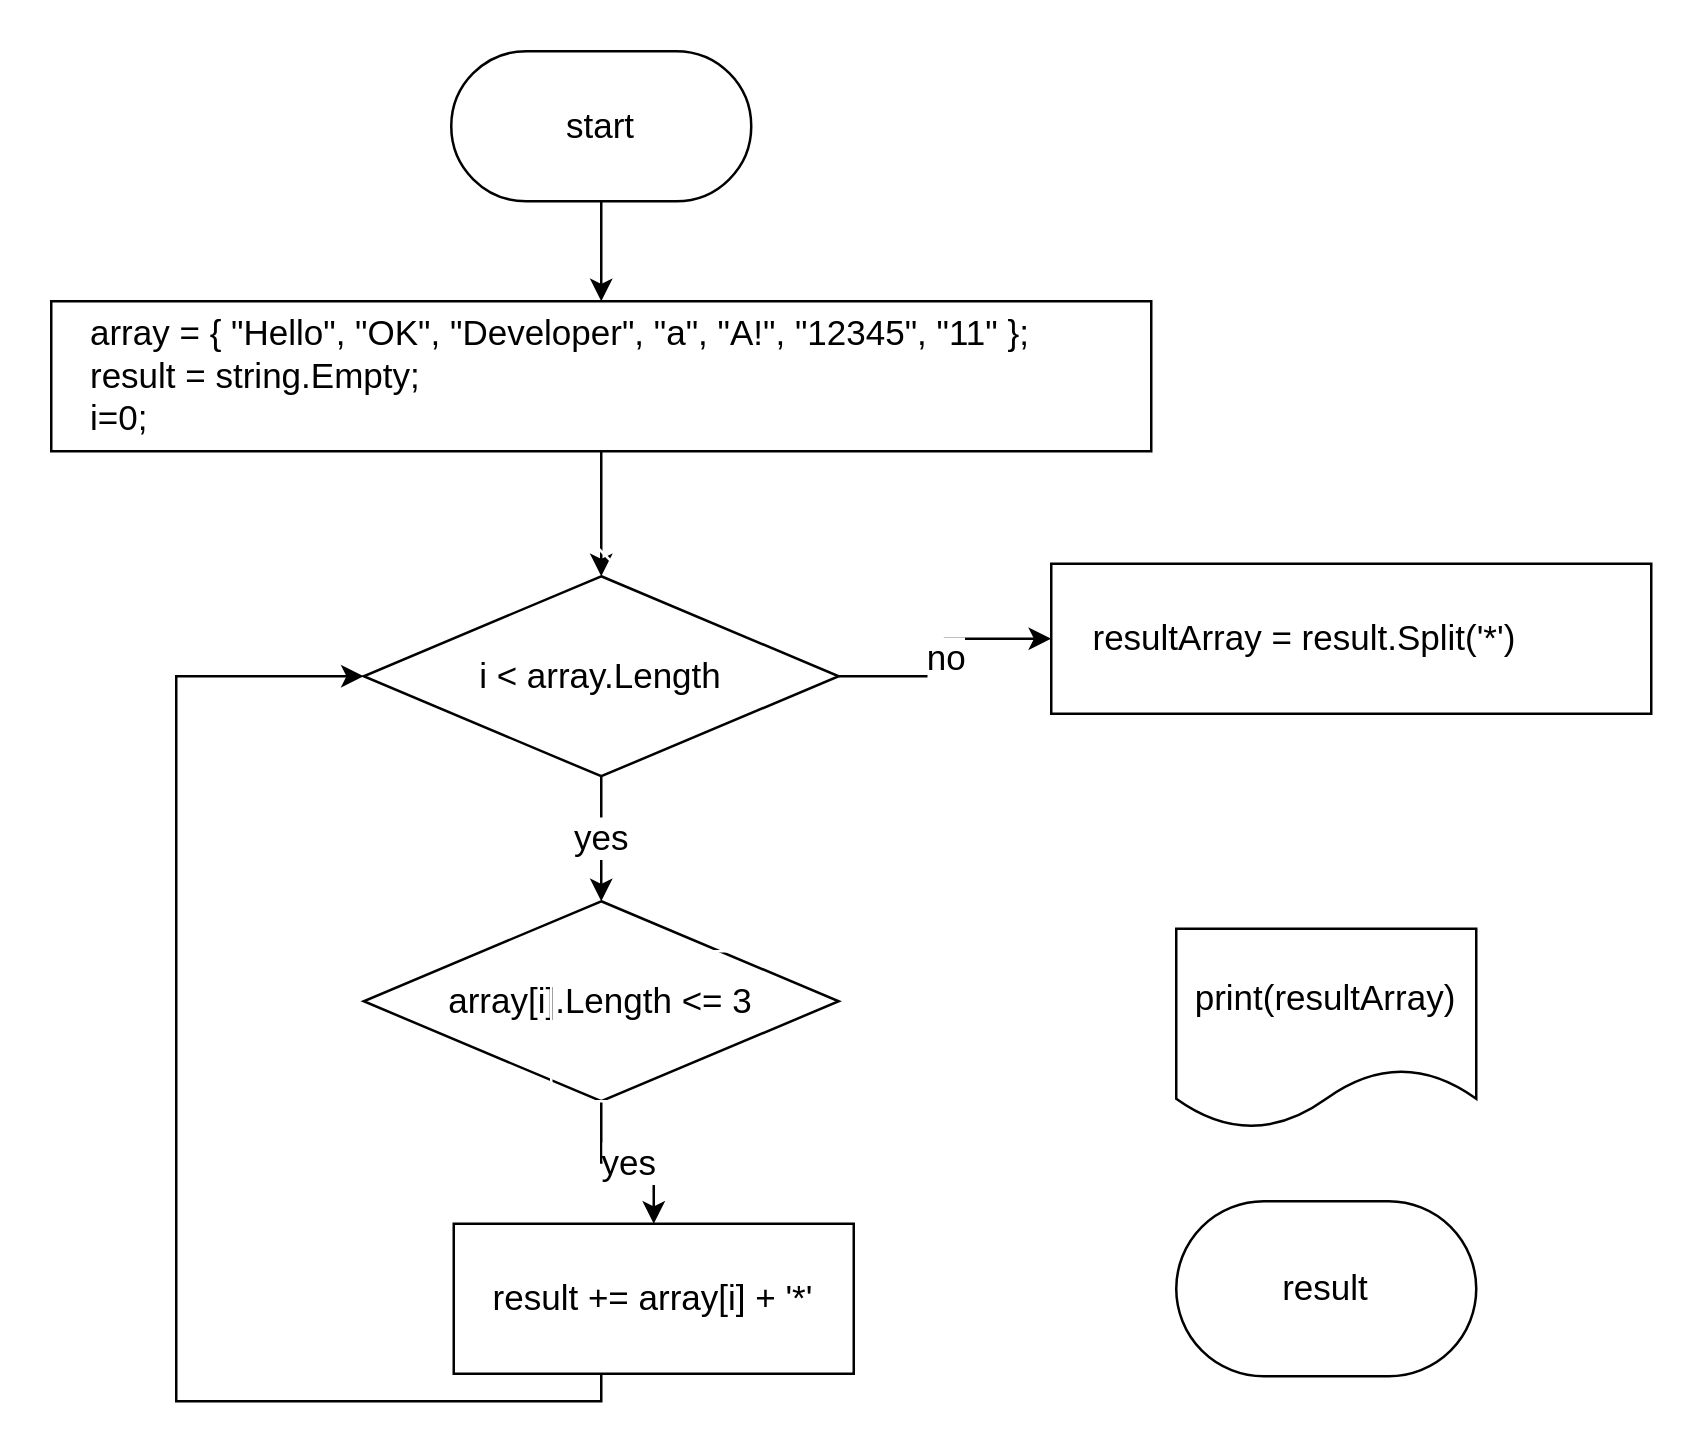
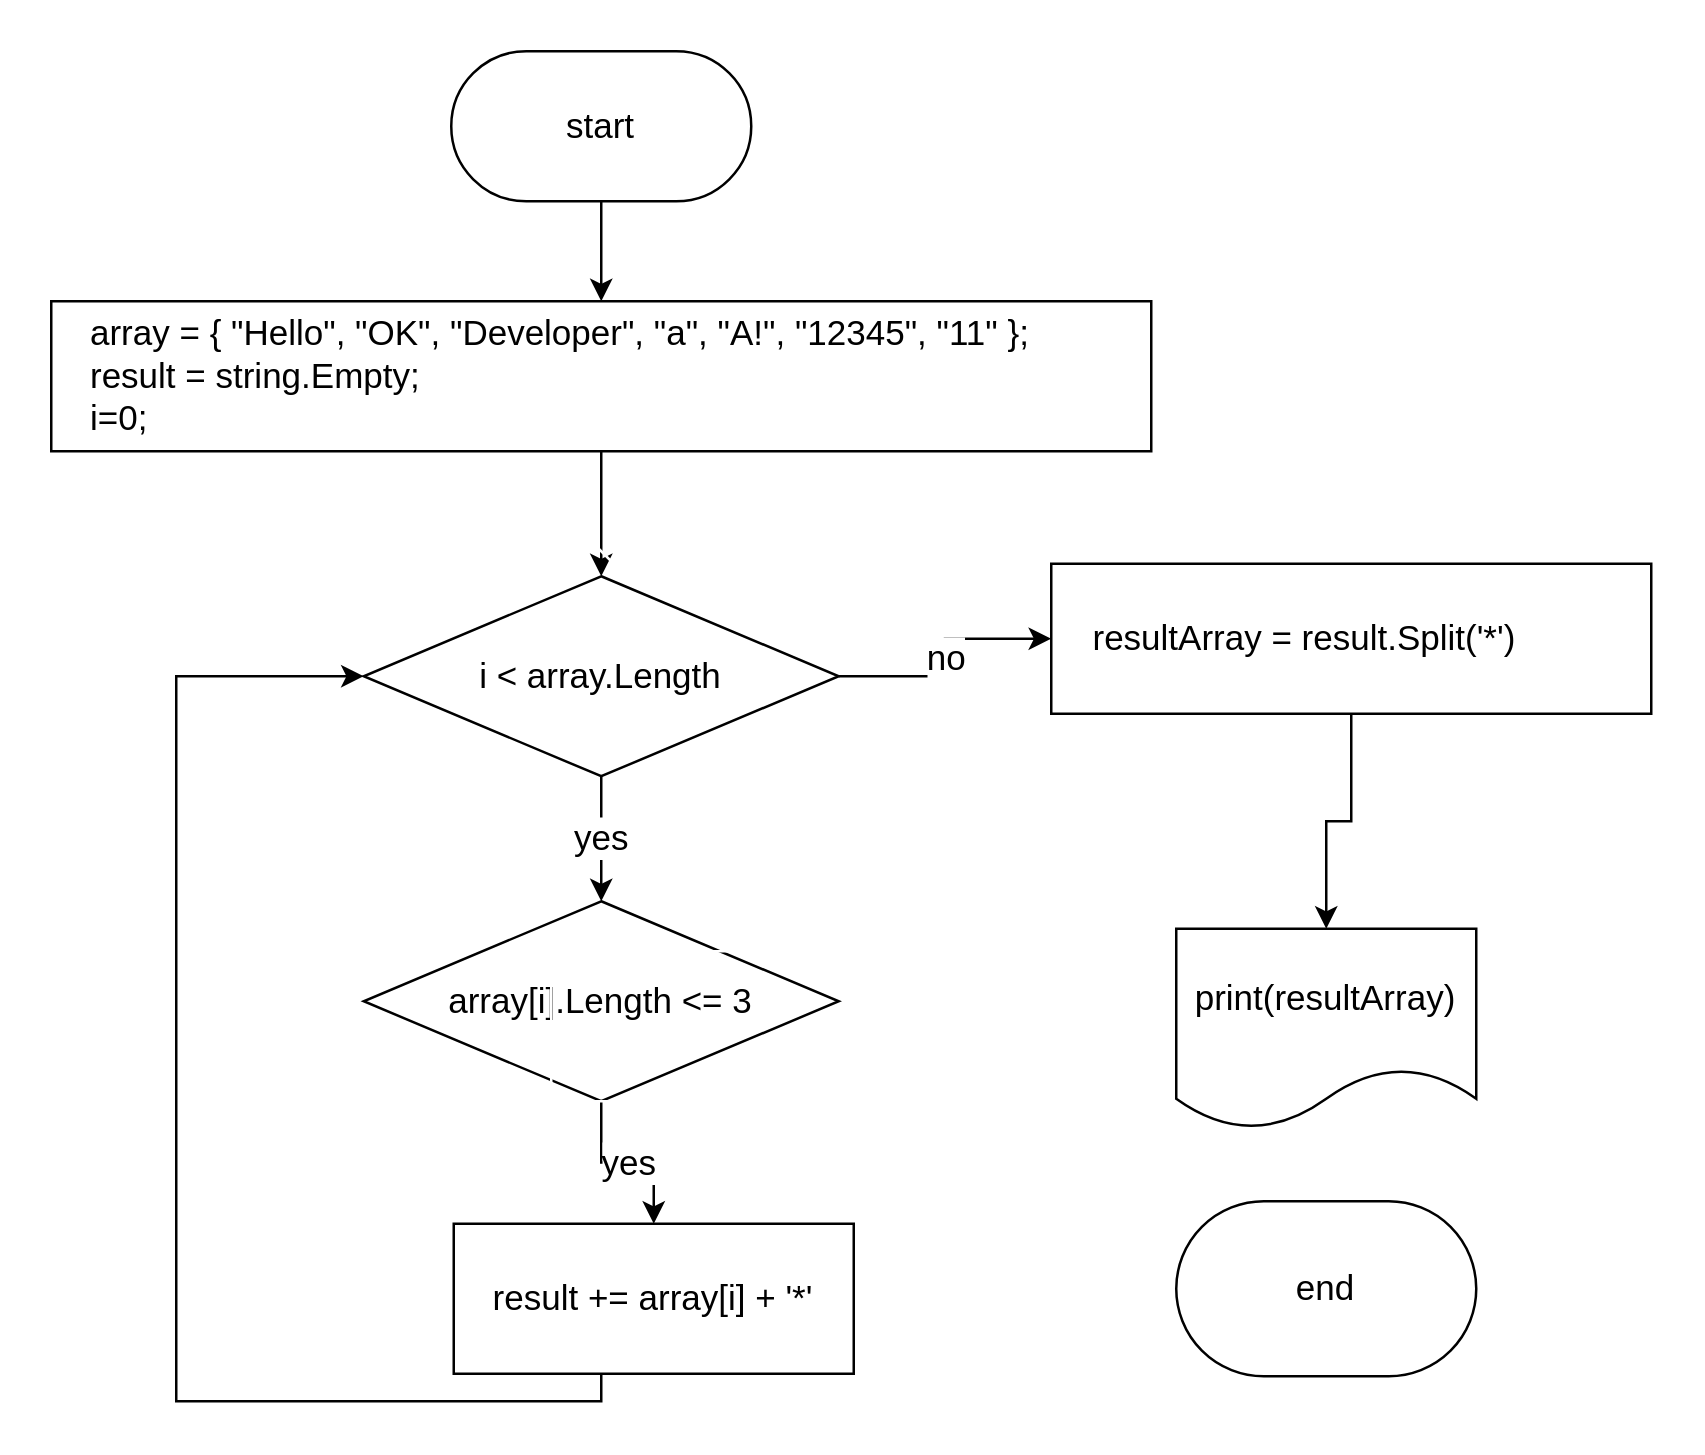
edge "resultArray = result.Split('*')" -> "print(resultArray)": added
node "result": label "result" -> "end"
